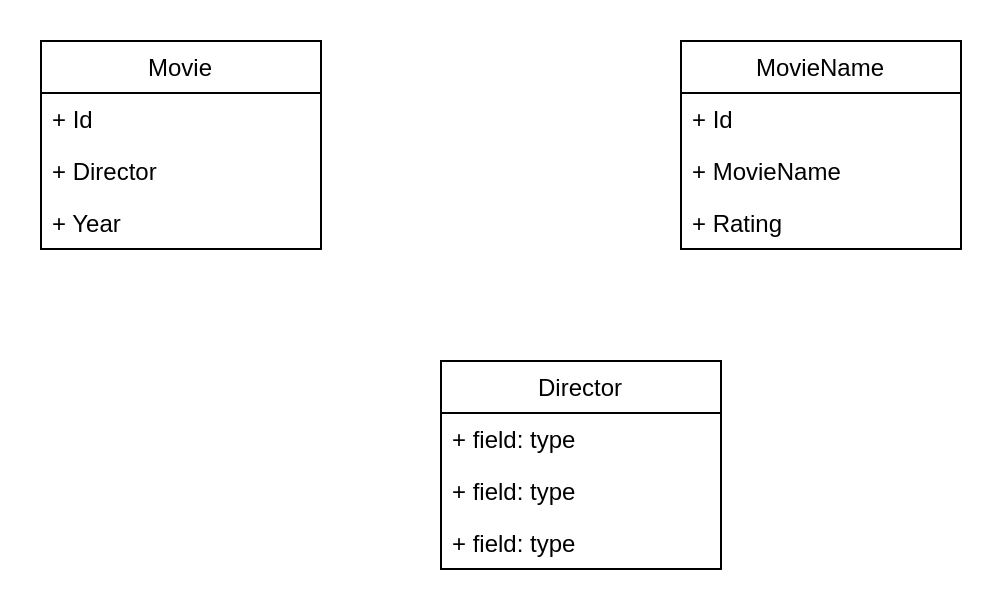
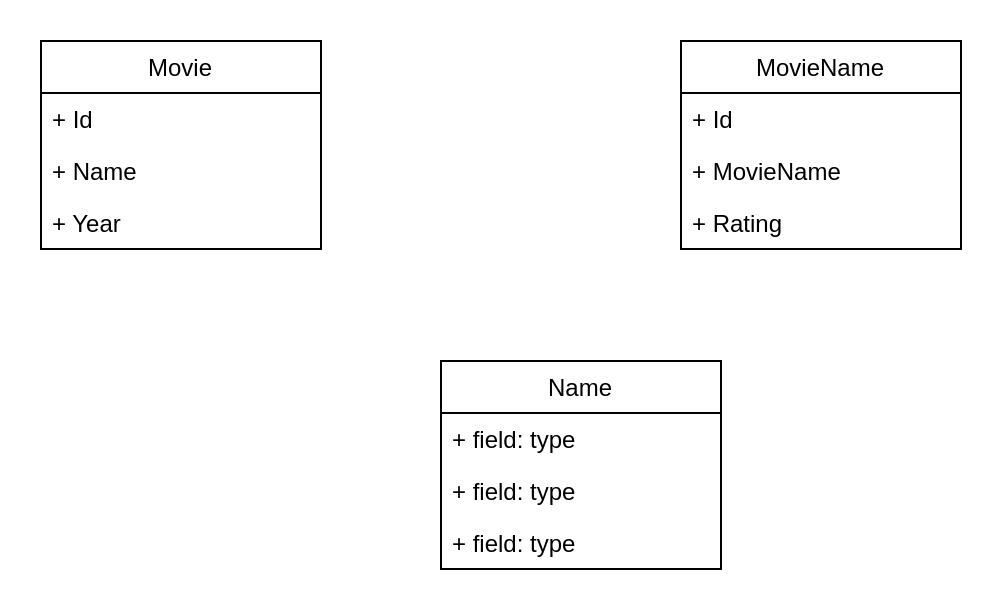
node "+ Director": label "+ Director" -> "+ Name"
node "Director": label "Director" -> "Name"
